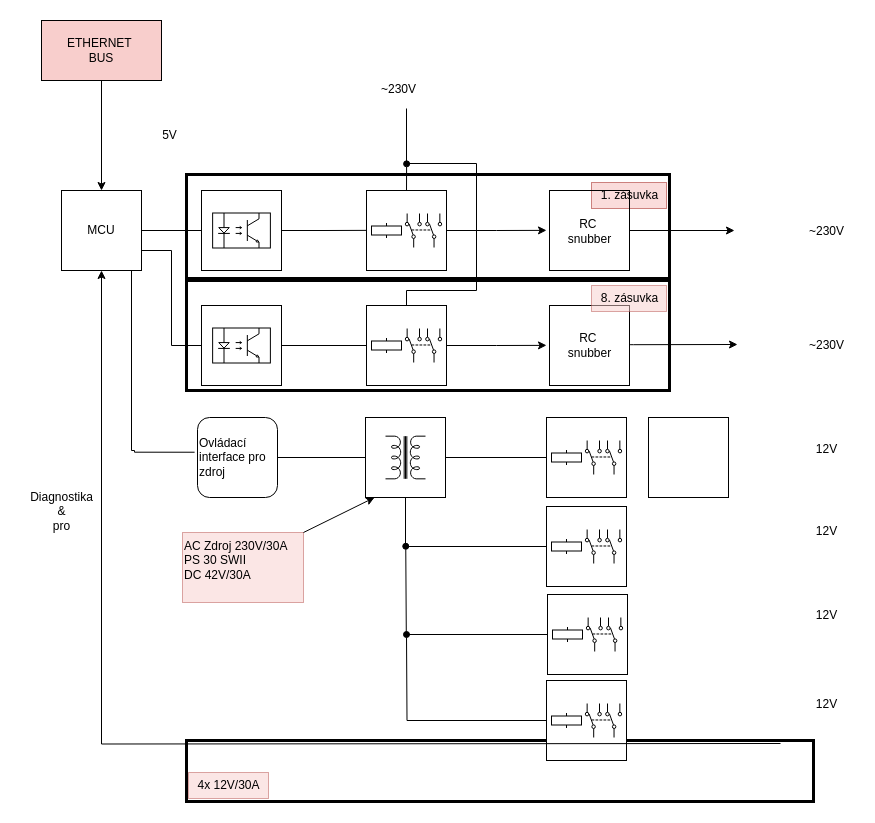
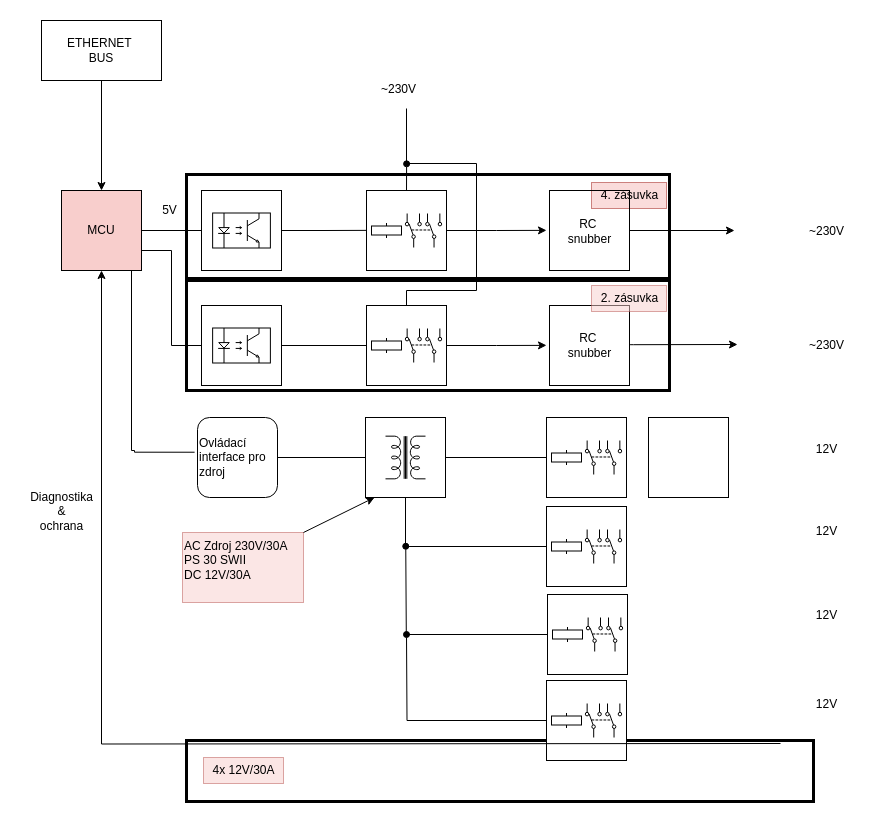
node "ETHERNET BUS": fillcolor #f8cecc -> #ffffff
node "5V": moved (169, 136) -> (169, 211)
node "1. zásuvka": label "1. zásuvka" -> "4. zásuvka"
node "MCU": fillcolor #ffffff -> #f8cecc
node "8. zásuvka": label "8. zásuvka" -> "2. zásuvka"
node "Diagnostika & pro": label "Diagnostika & pro" -> "Diagnostika & ochrana"
node "AC Zdroj 230V/30A PS 30 SWII DC 42V/30A": label "AC Zdroj 230V/30A PS 30 SWII DC 42V/30A" -> "AC Zdroj 230V/30A PS 30 SWII DC 12V/30A"
node "4x 12V/30A": moved (229, 786) -> (244, 771)
